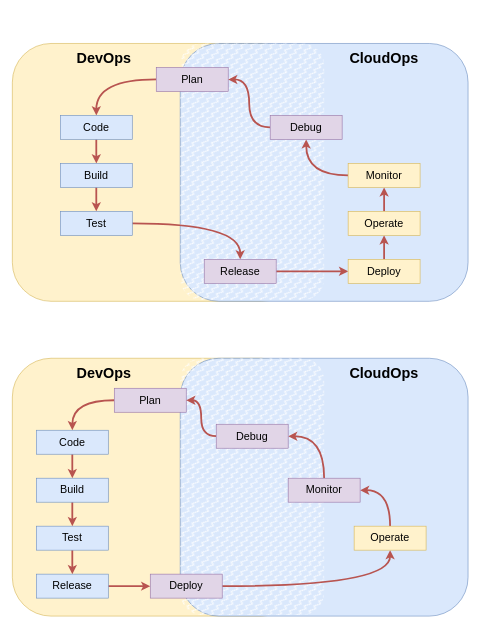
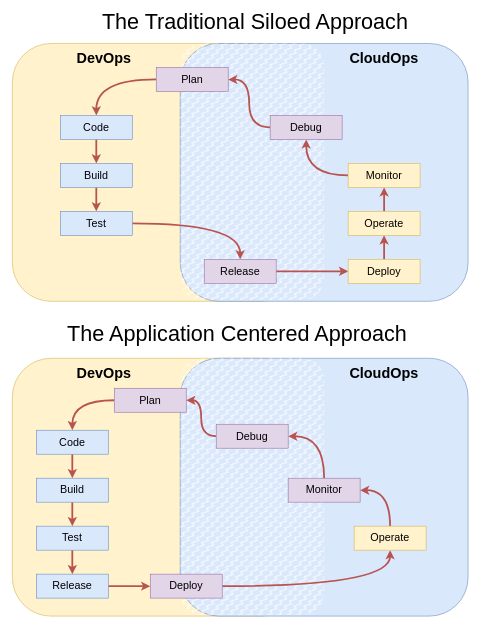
node "The Traditional Siloed Approach": added
node "The Application Centered Approach": added
